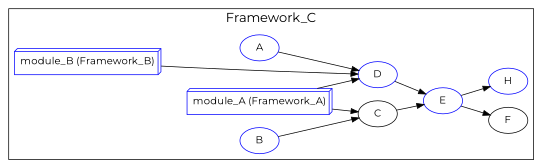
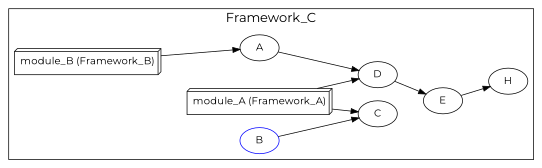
node "A": color blue -> black
node "module_B (Framework_B)": color blue -> black
edge "module_B (Framework_B)" -> "D": now "module_B (Framework_B)" -> "A"
node "D": color blue -> black
node "H": color blue -> black
node "E": color blue -> black
node "module_A (Framework_A)": color blue -> black
edge "C" -> "E": removed
node "F": removed
